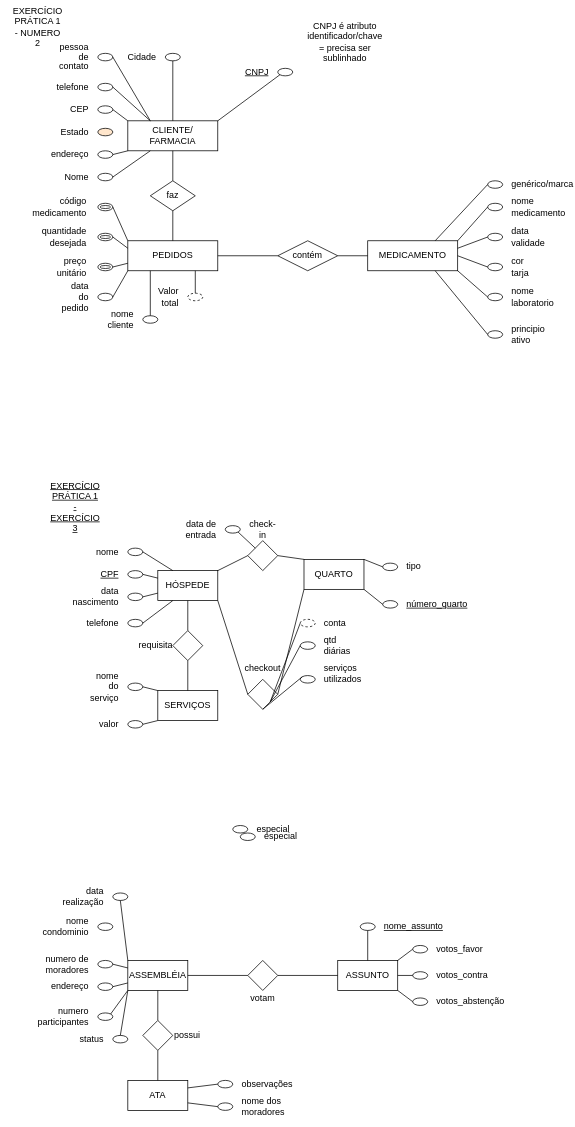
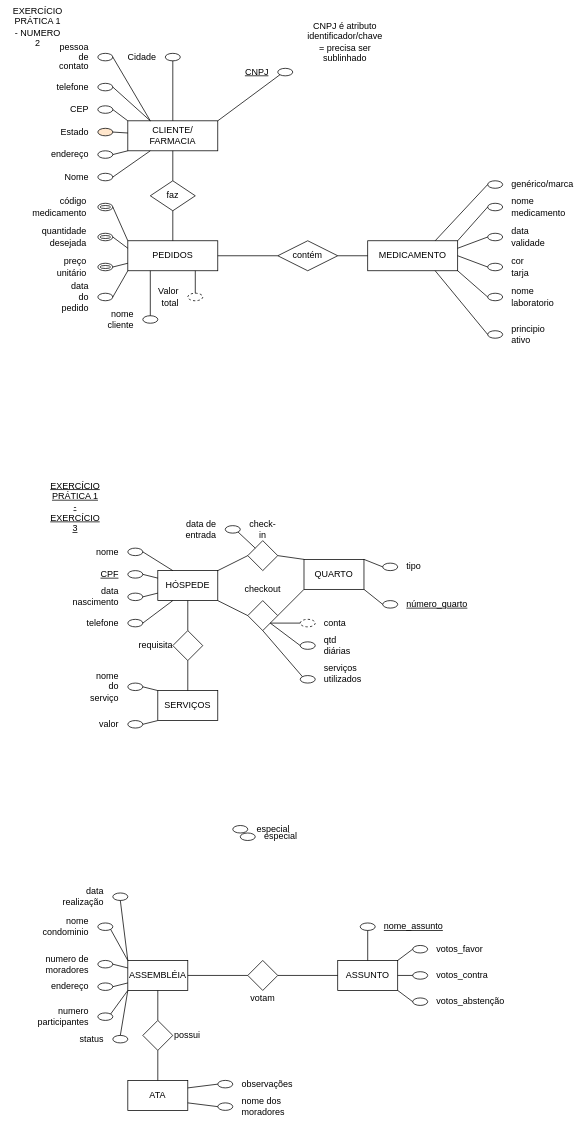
edge "Estado" -- "CLIENTE/ FARMACIA": added
node "checkout": moved (263, 694) -> (263, 615)
edge "nome condominio" -- "ASSEMBLÉIA": added
